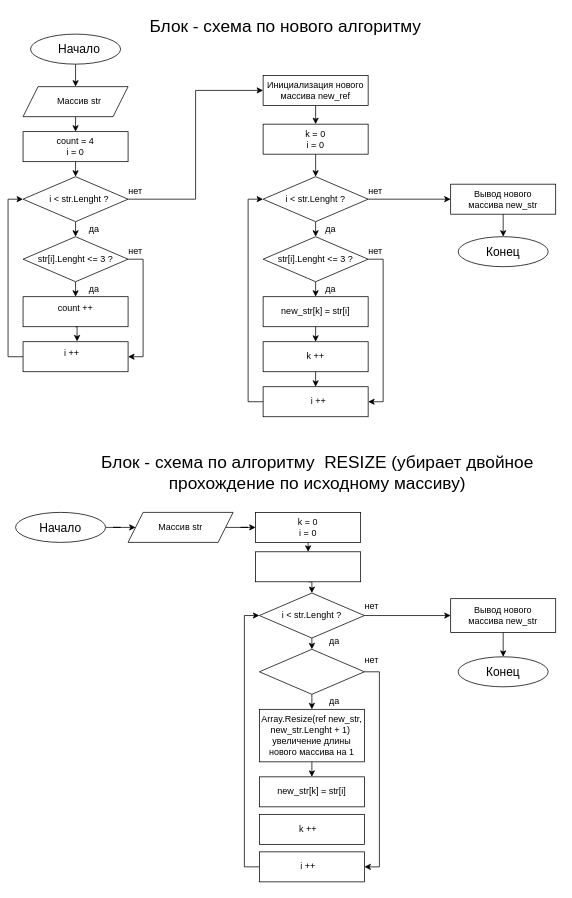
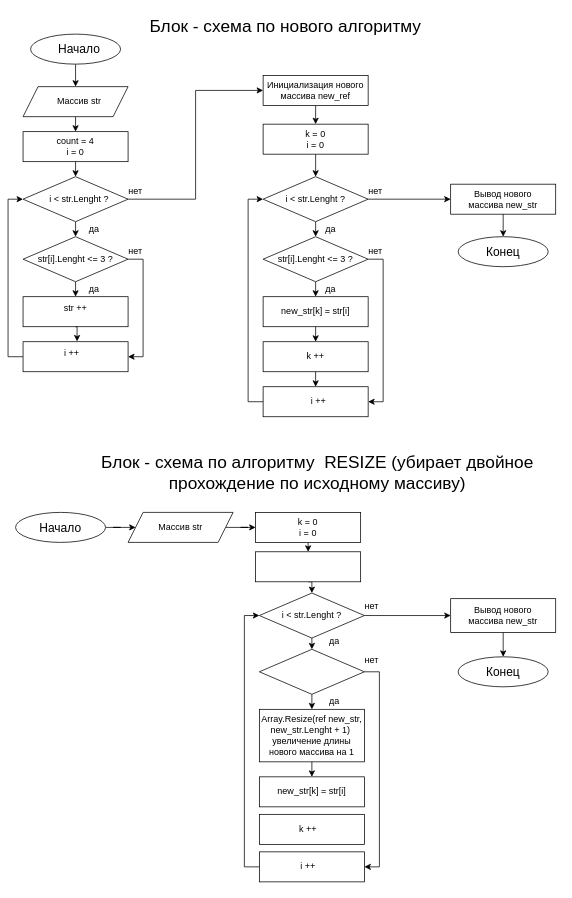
node "count ++": label "count ++" -> "str ++"
